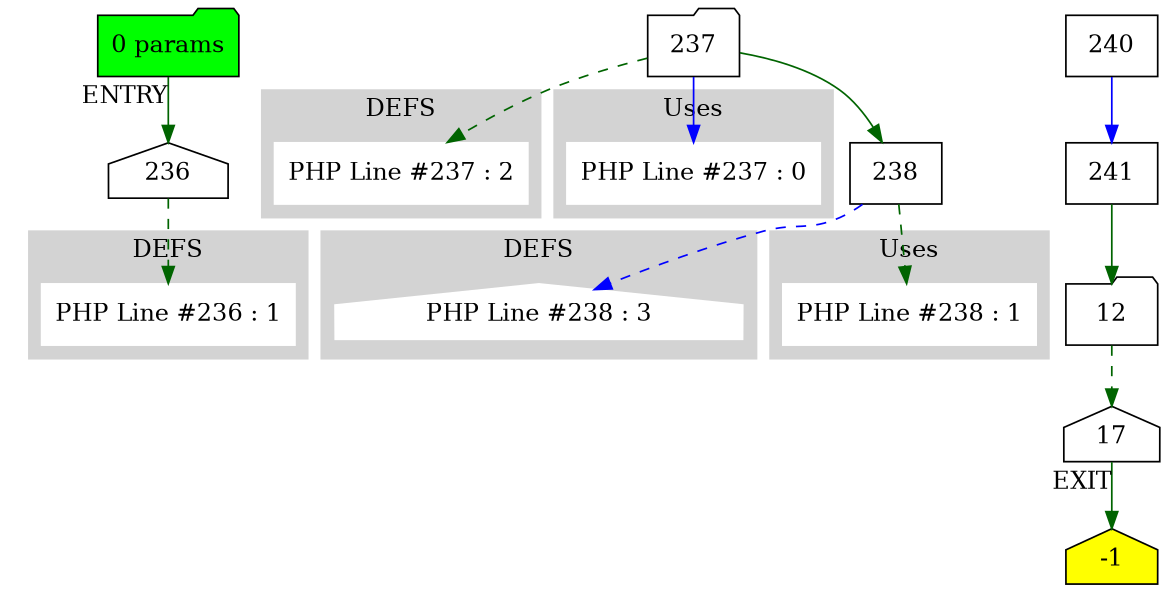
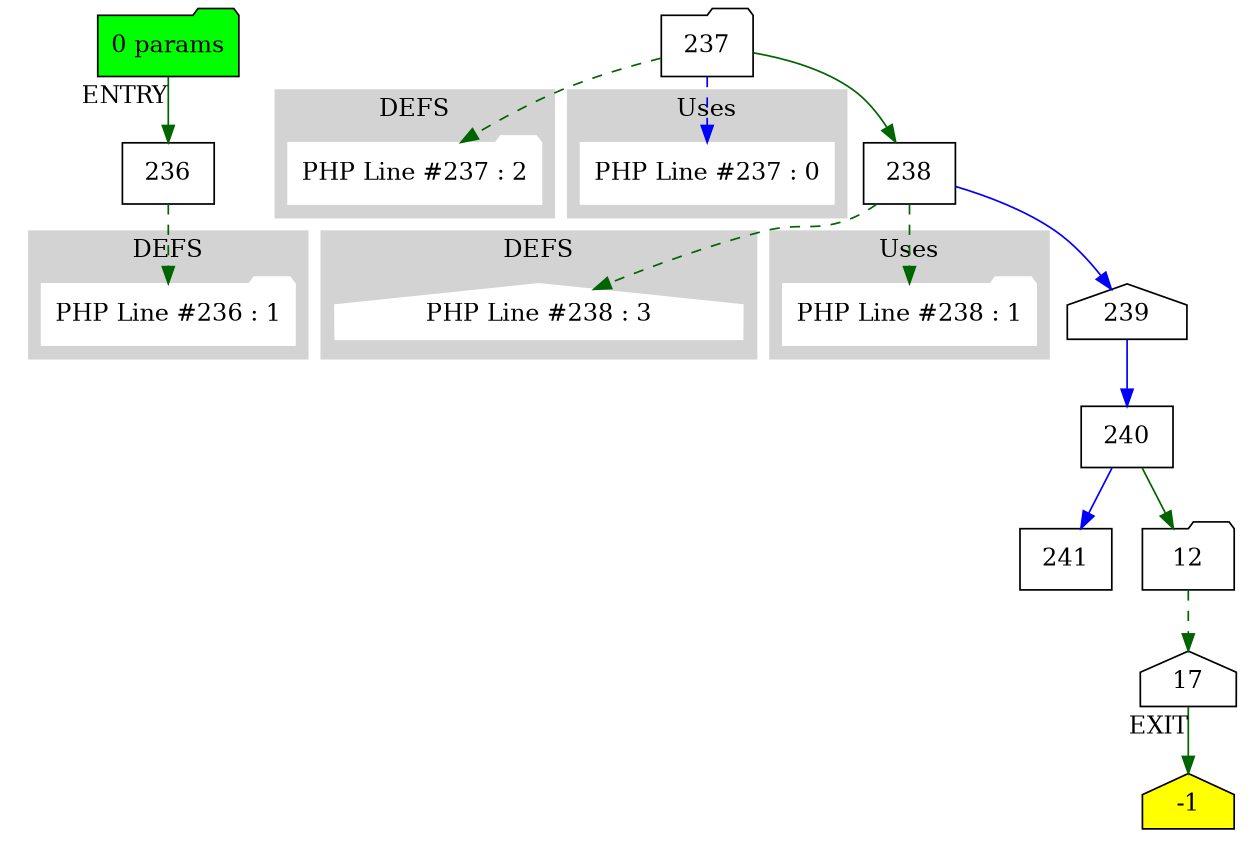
edge "237" -> "PHP Line #237 : 0": style solid -> dashed
node "236": shape house -> box
node "PHP Line #237 : 2": shape box -> folder
edge "241" -> "12": now "240" -> "12"
edge "238" -> "PHP Line #238 : 3": color blue -> darkgreen
node "PHP Line #236 : 1": shape box -> folder
node "PHP Line #238 : 1": shape box -> folder
node "239": added
